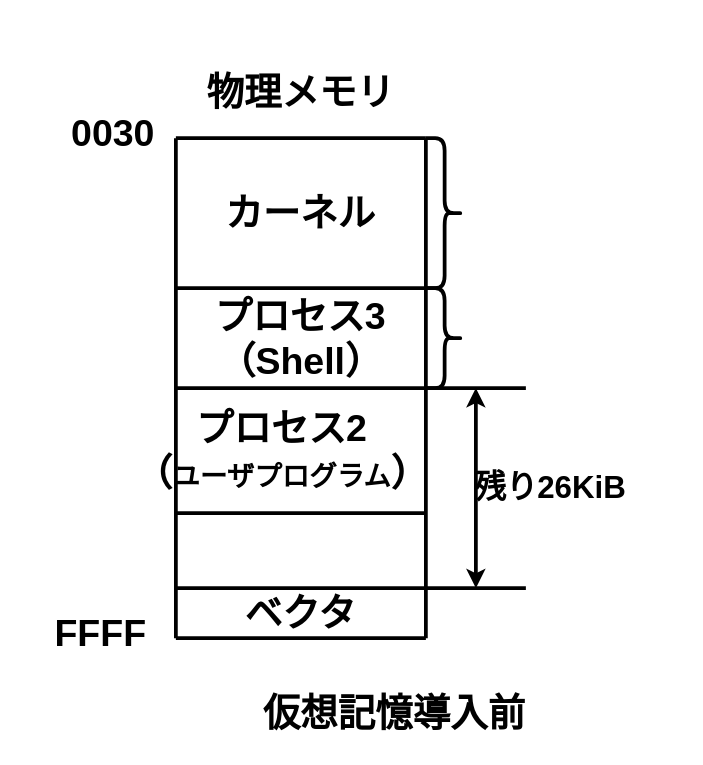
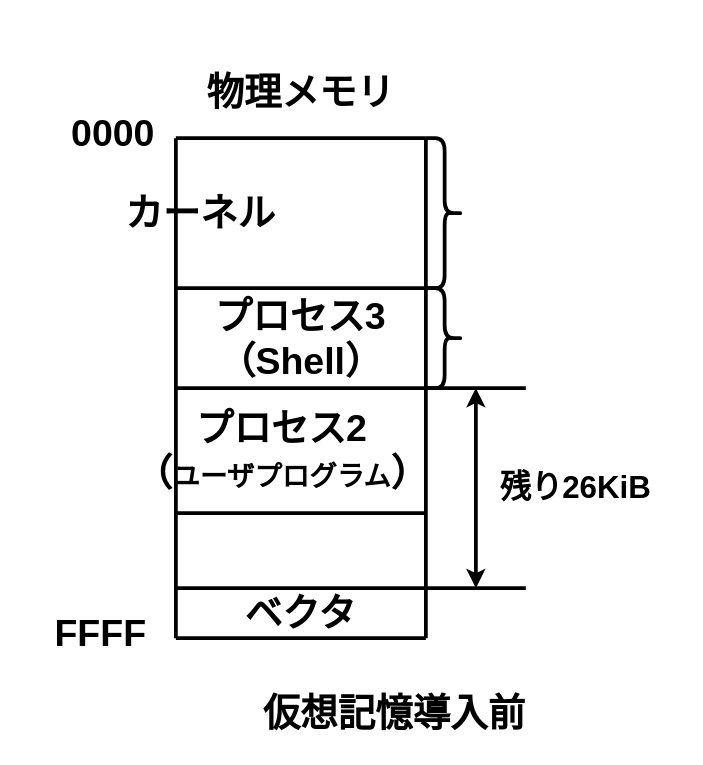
node "0030": label "0030" -> "0000"
node "カーネル": moved (301, 213) -> (201, 213)
node "残り26KiB": moved (551, 476) -> (576, 476)
